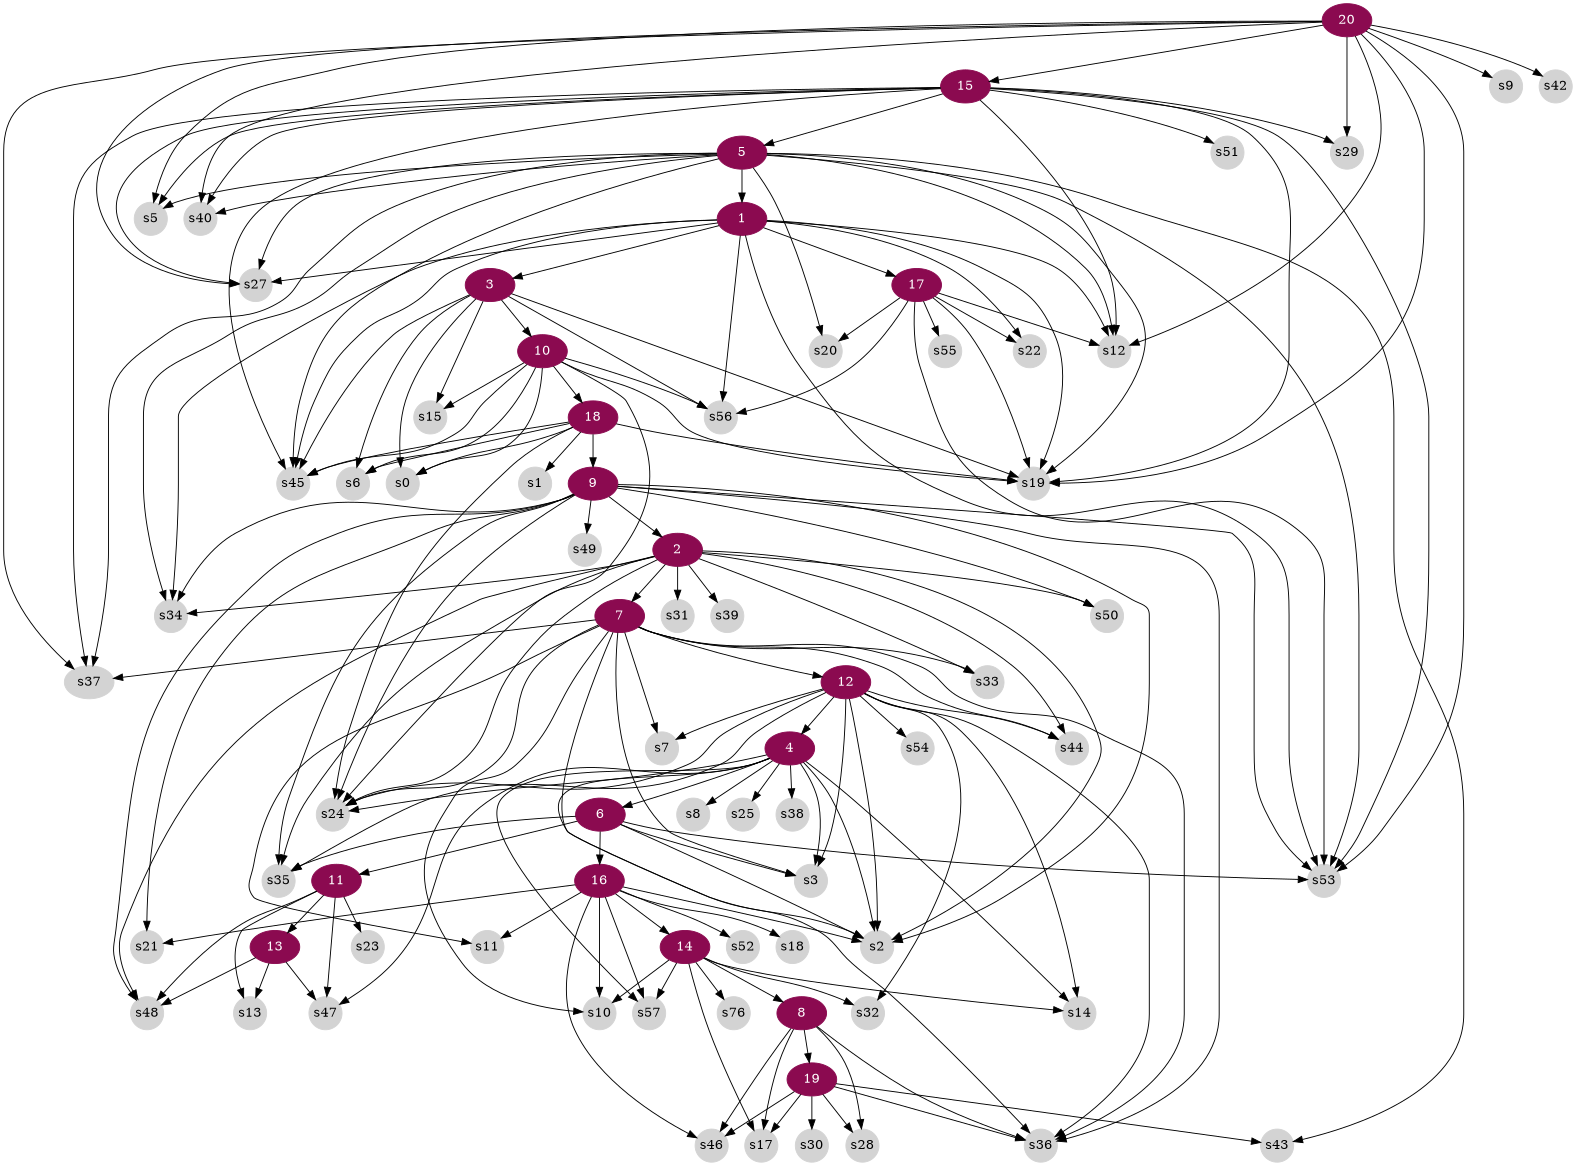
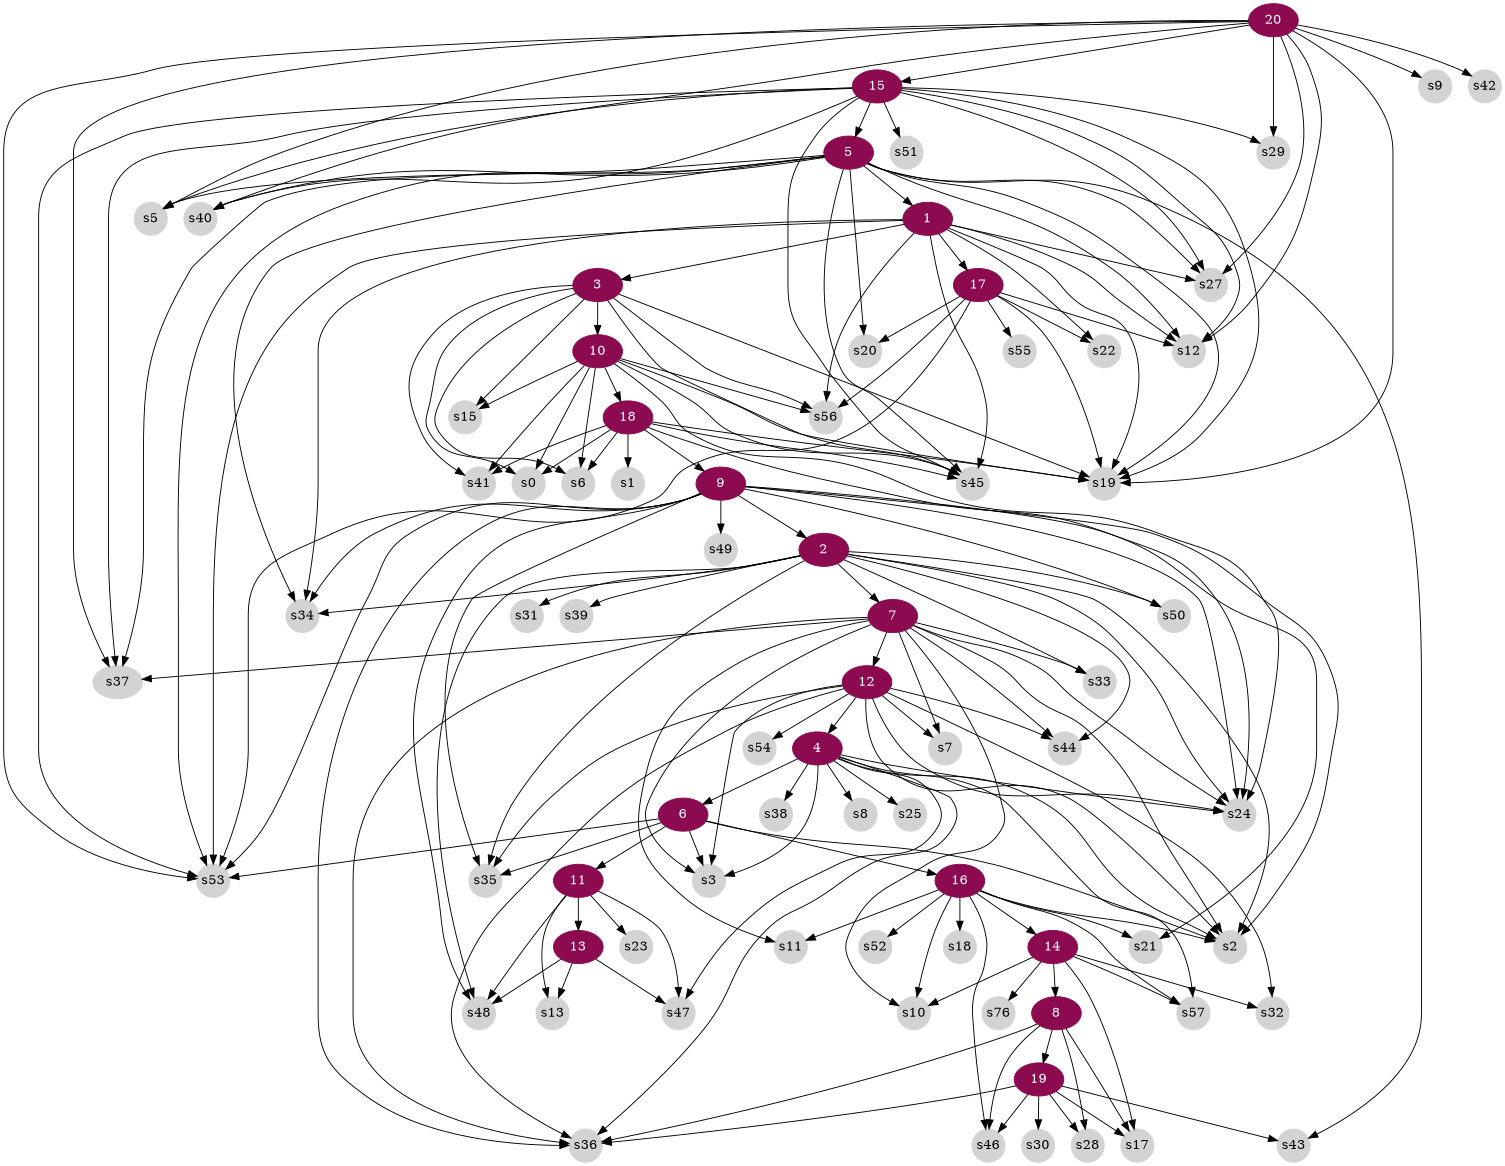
node "s41": added
node "s14": removed
